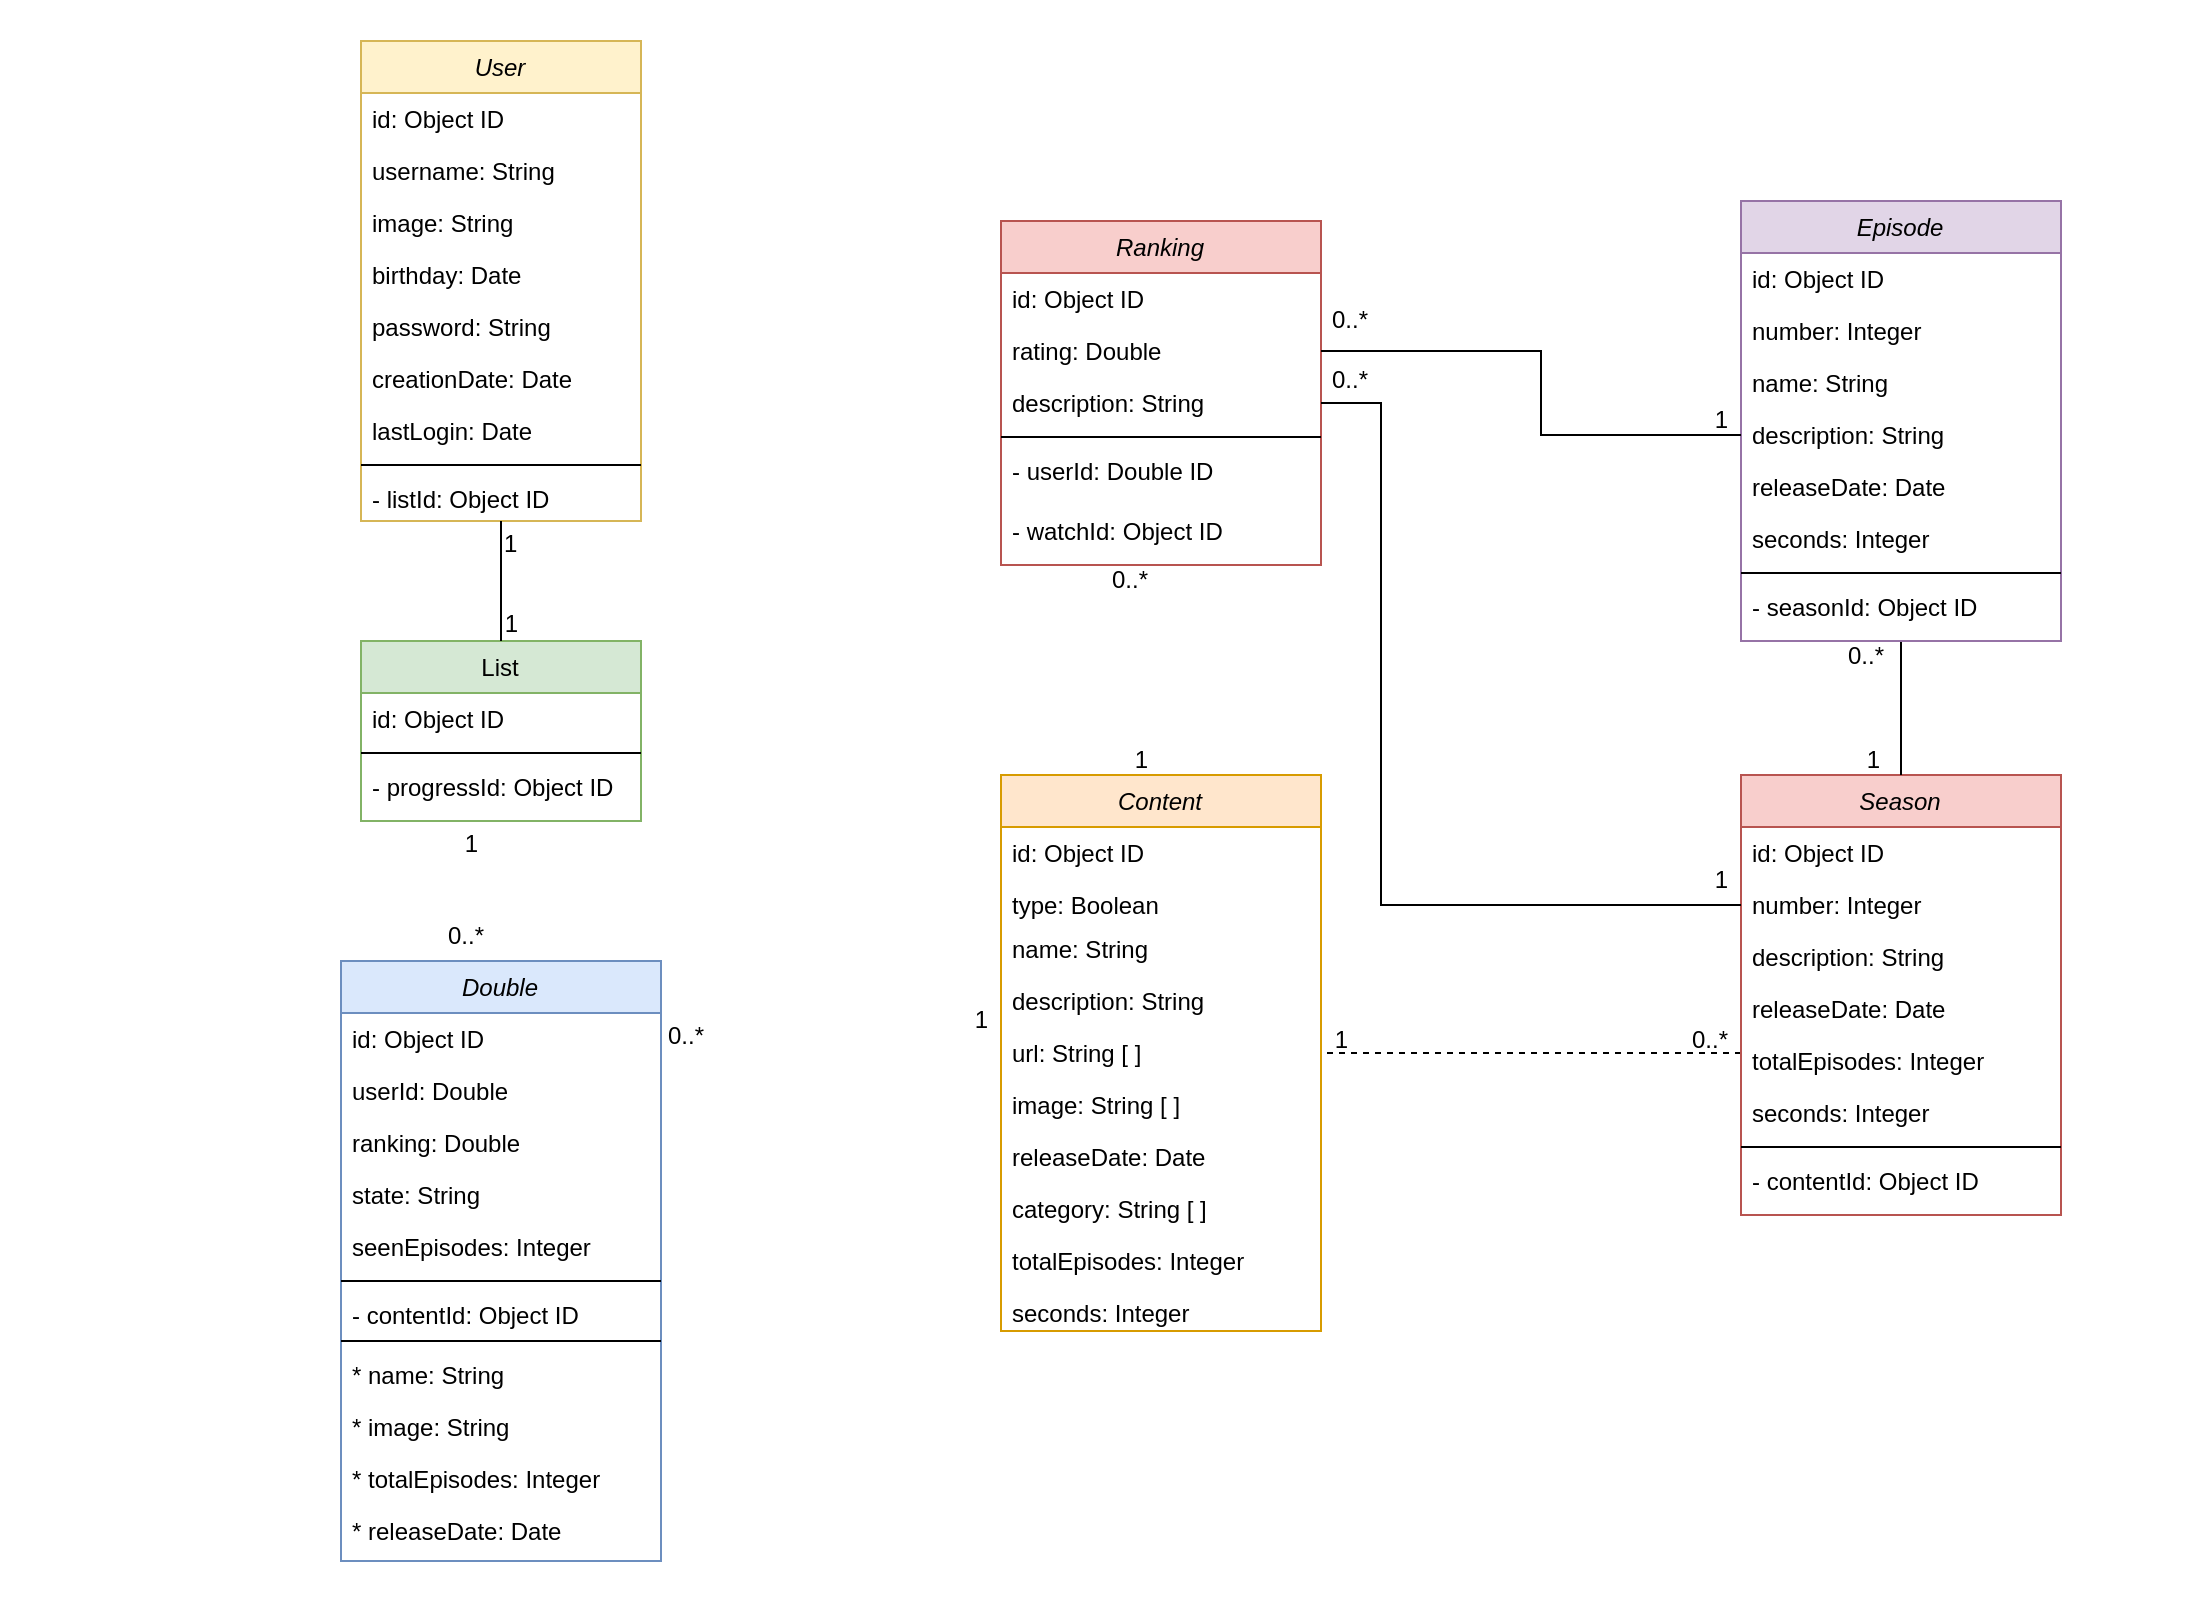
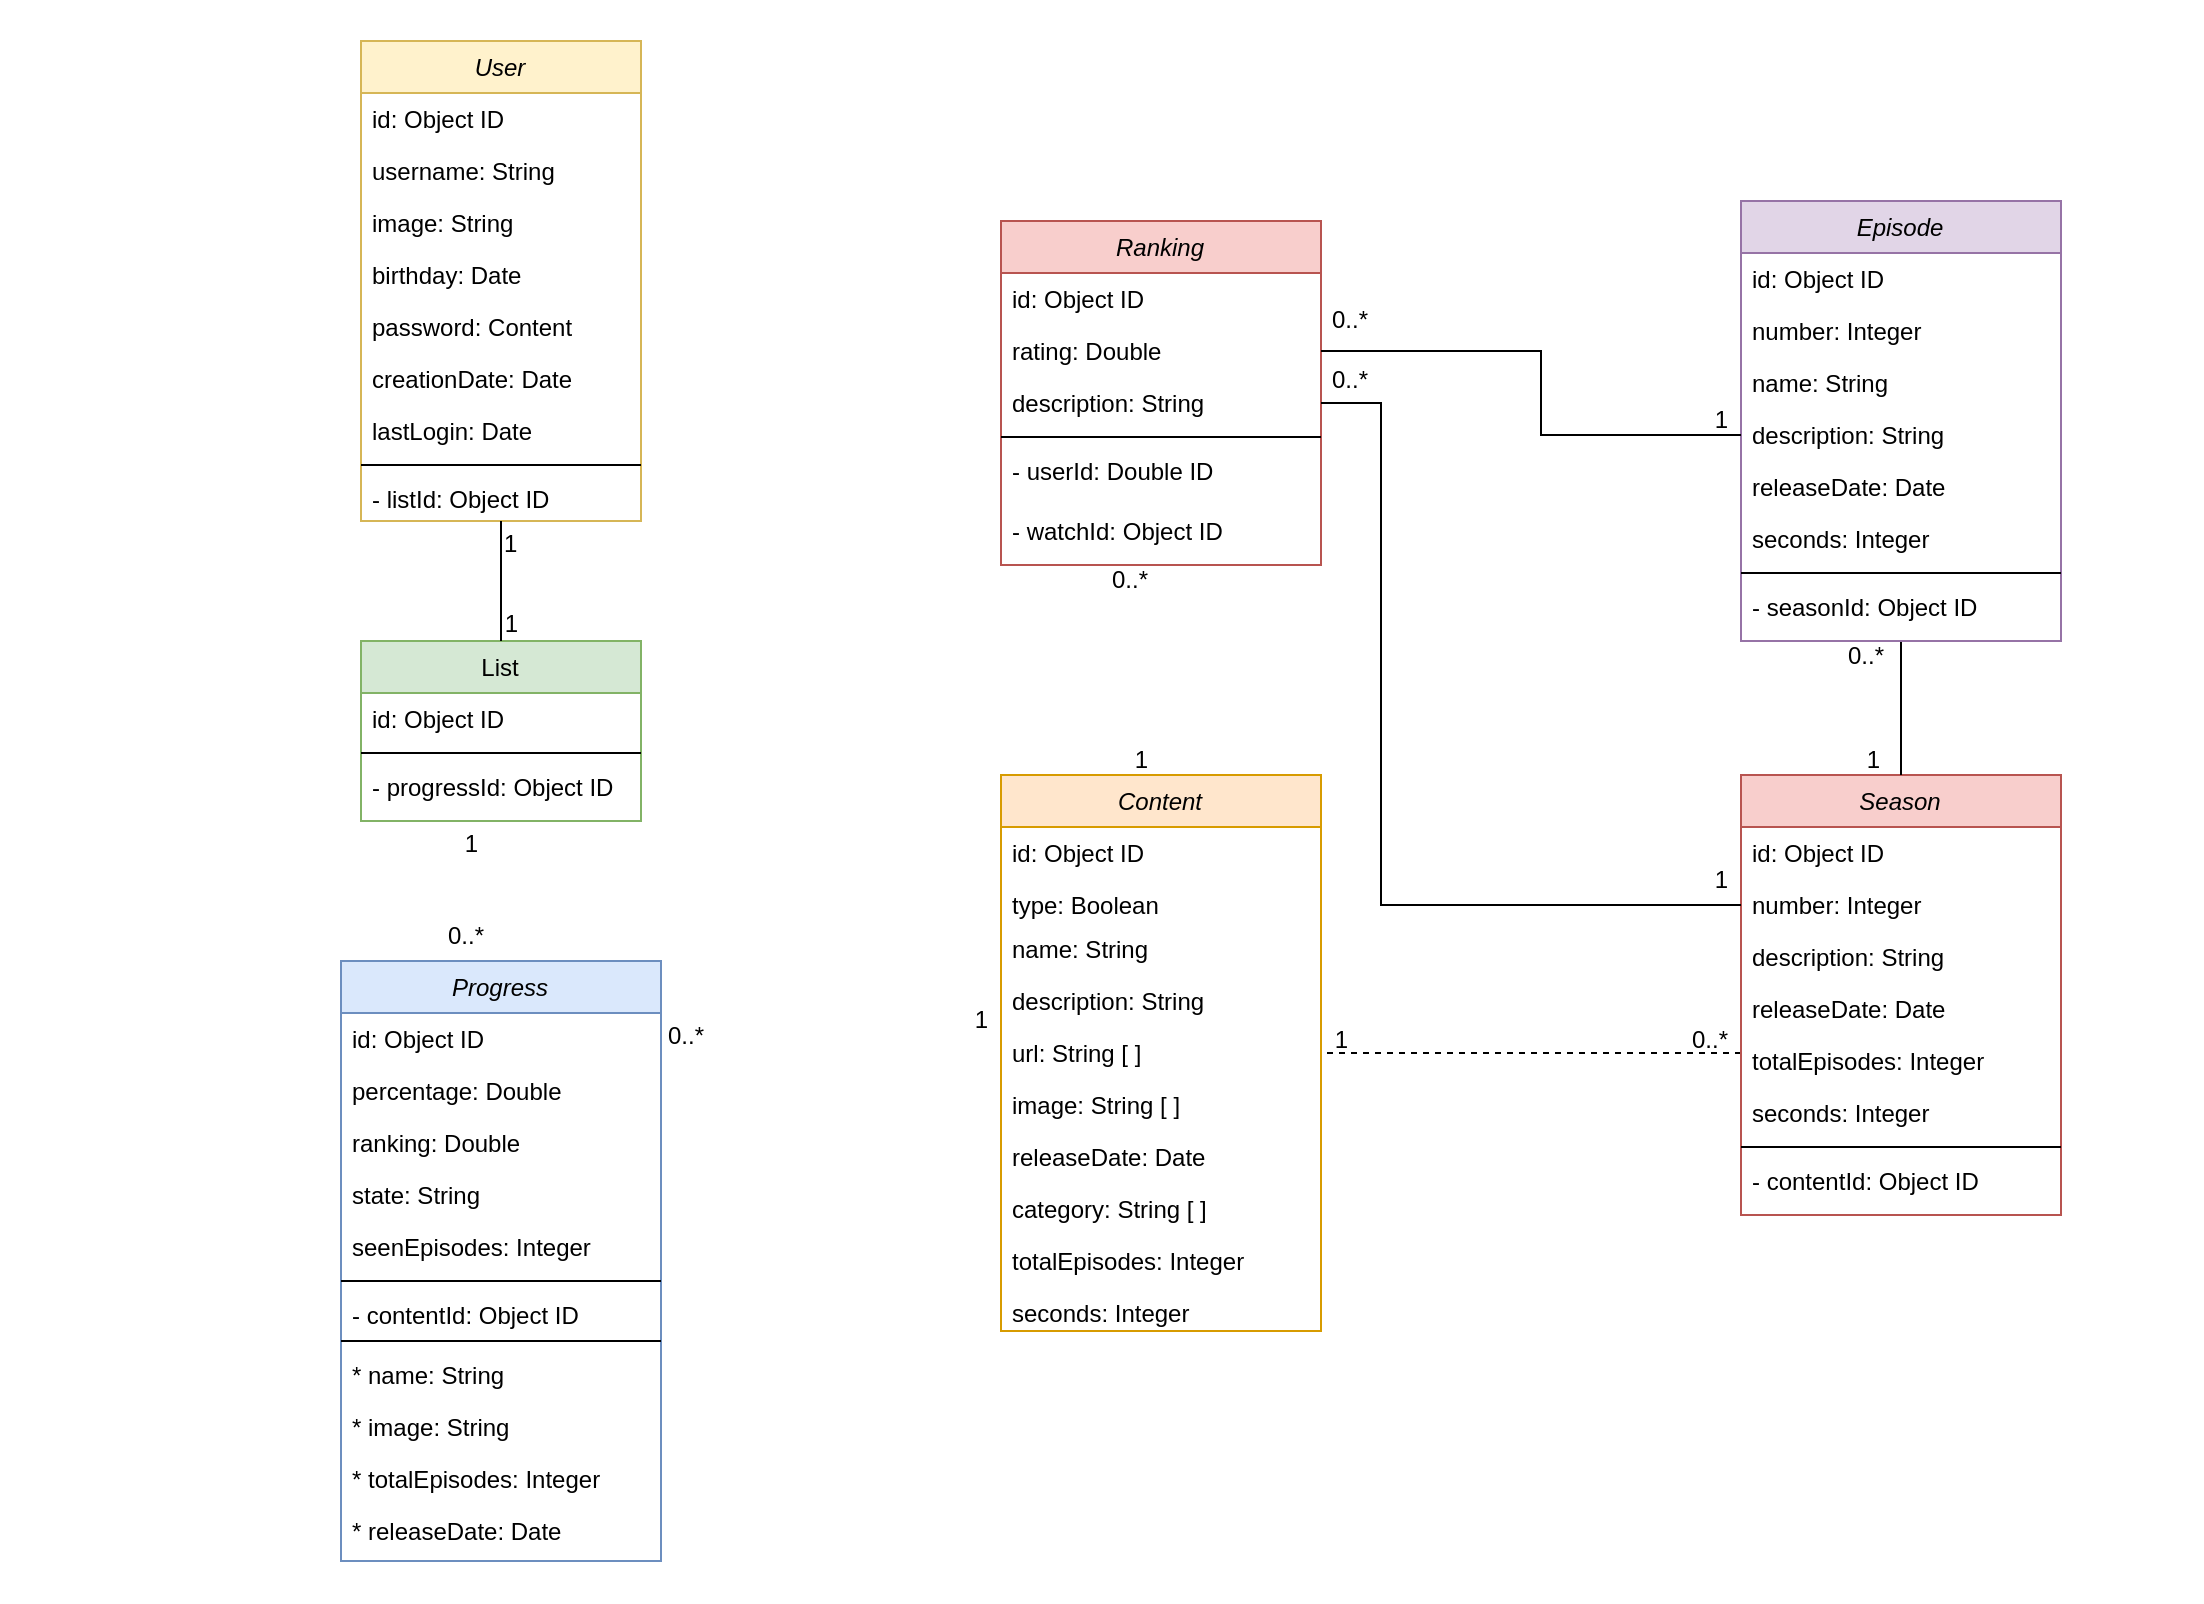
node "password: String": label "password: String" -> "password: Content"
node "Double": label "Double" -> "Progress"
node "userId: Double": label "userId: Double" -> "percentage: Double"
